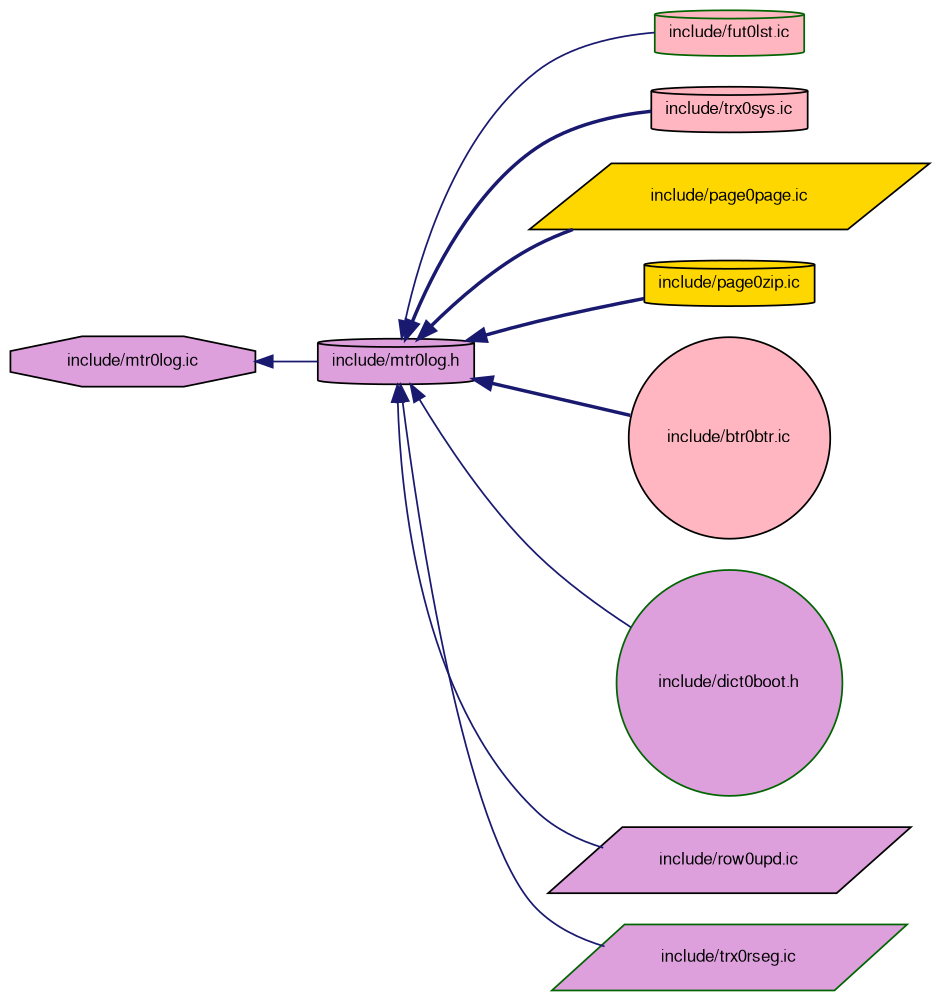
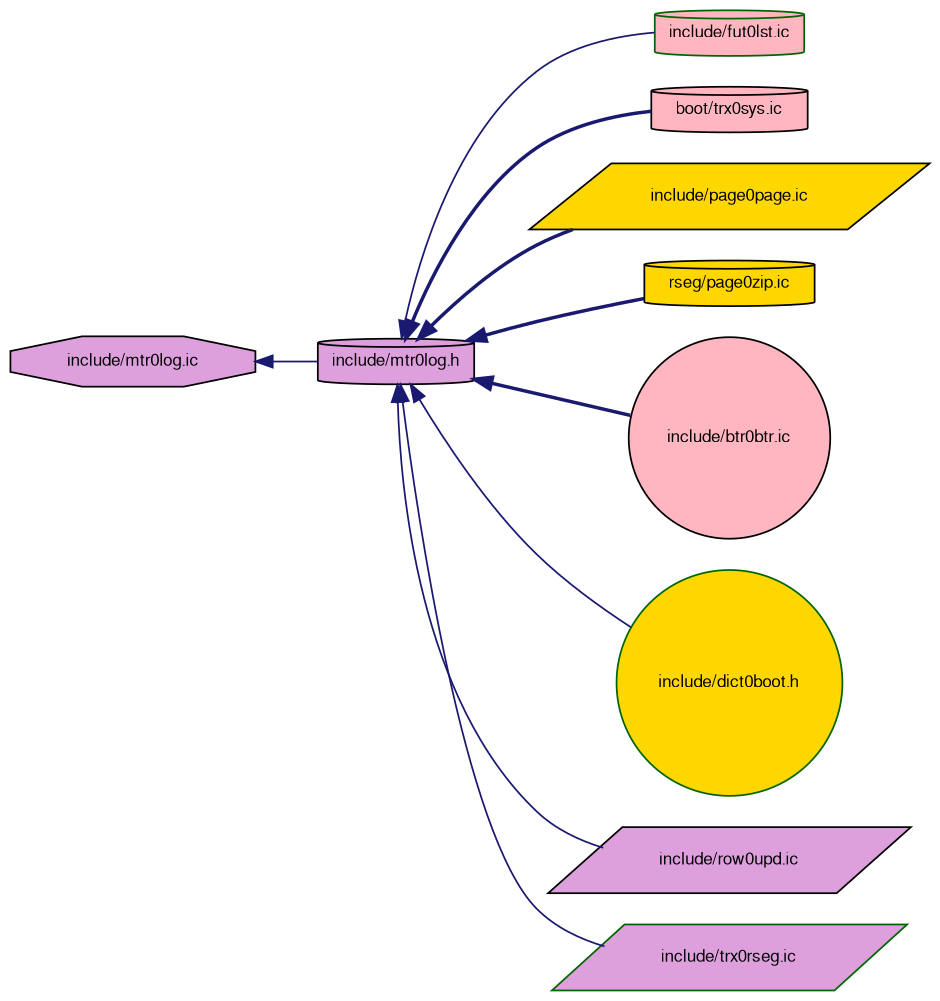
node "include/trx0sys.ic": label "include/trx0sys.ic" -> "boot/trx0sys.ic"
node "include/page0zip.ic": label "include/page0zip.ic" -> "rseg/page0zip.ic"
node "include/dict0boot.h": fillcolor plum -> gold
